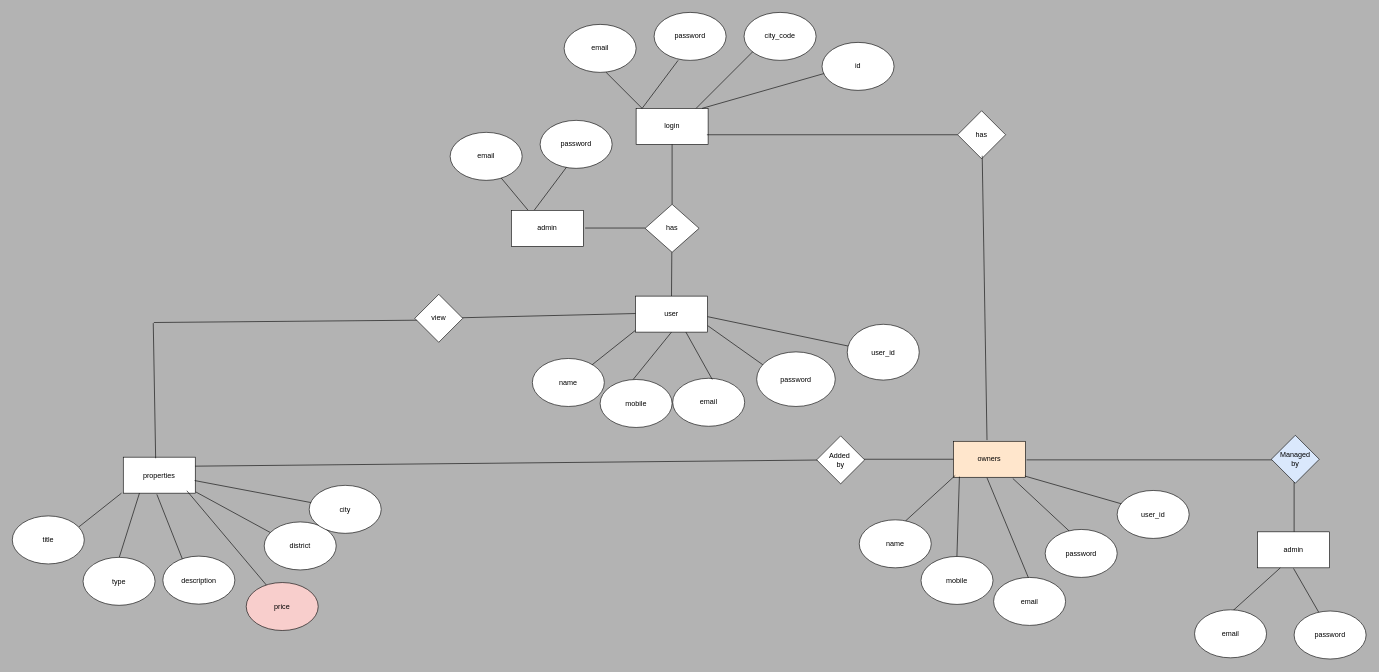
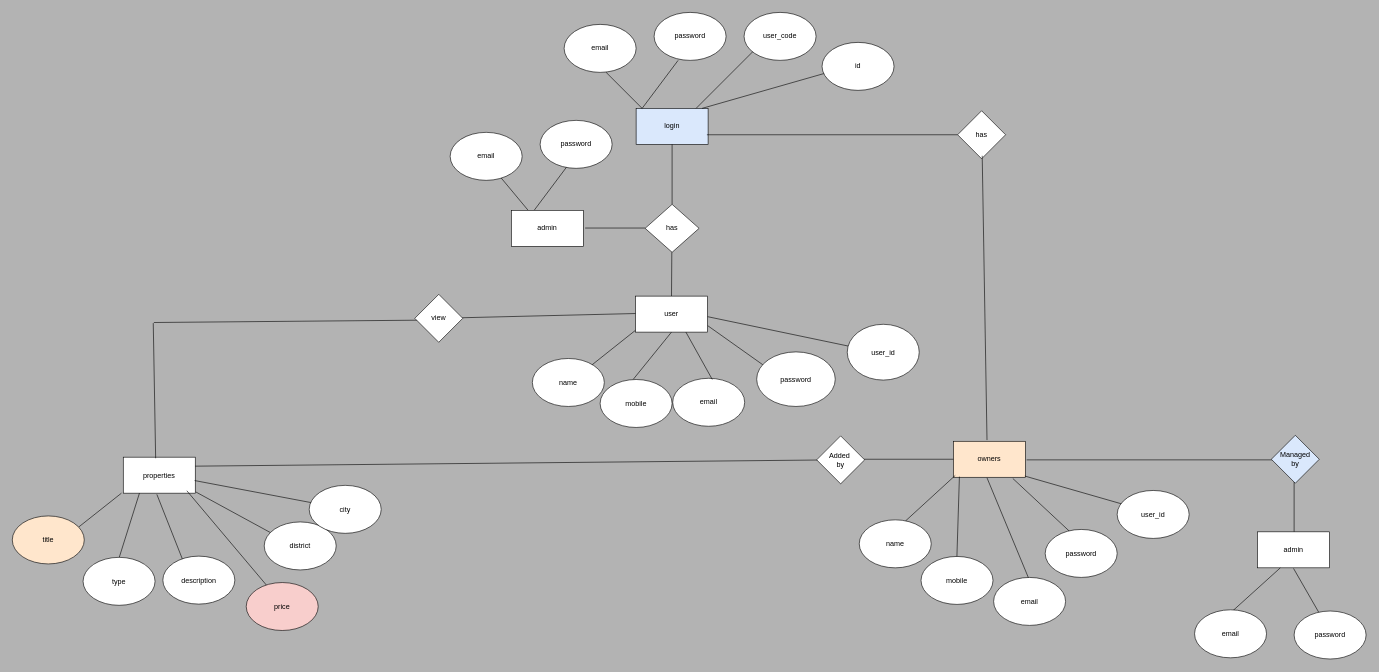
node "city_code": label "city_code" -> "user_code"
node "login": fillcolor #ffffff -> #dae8fc
node "title": fillcolor #ffffff -> #ffe6cc
